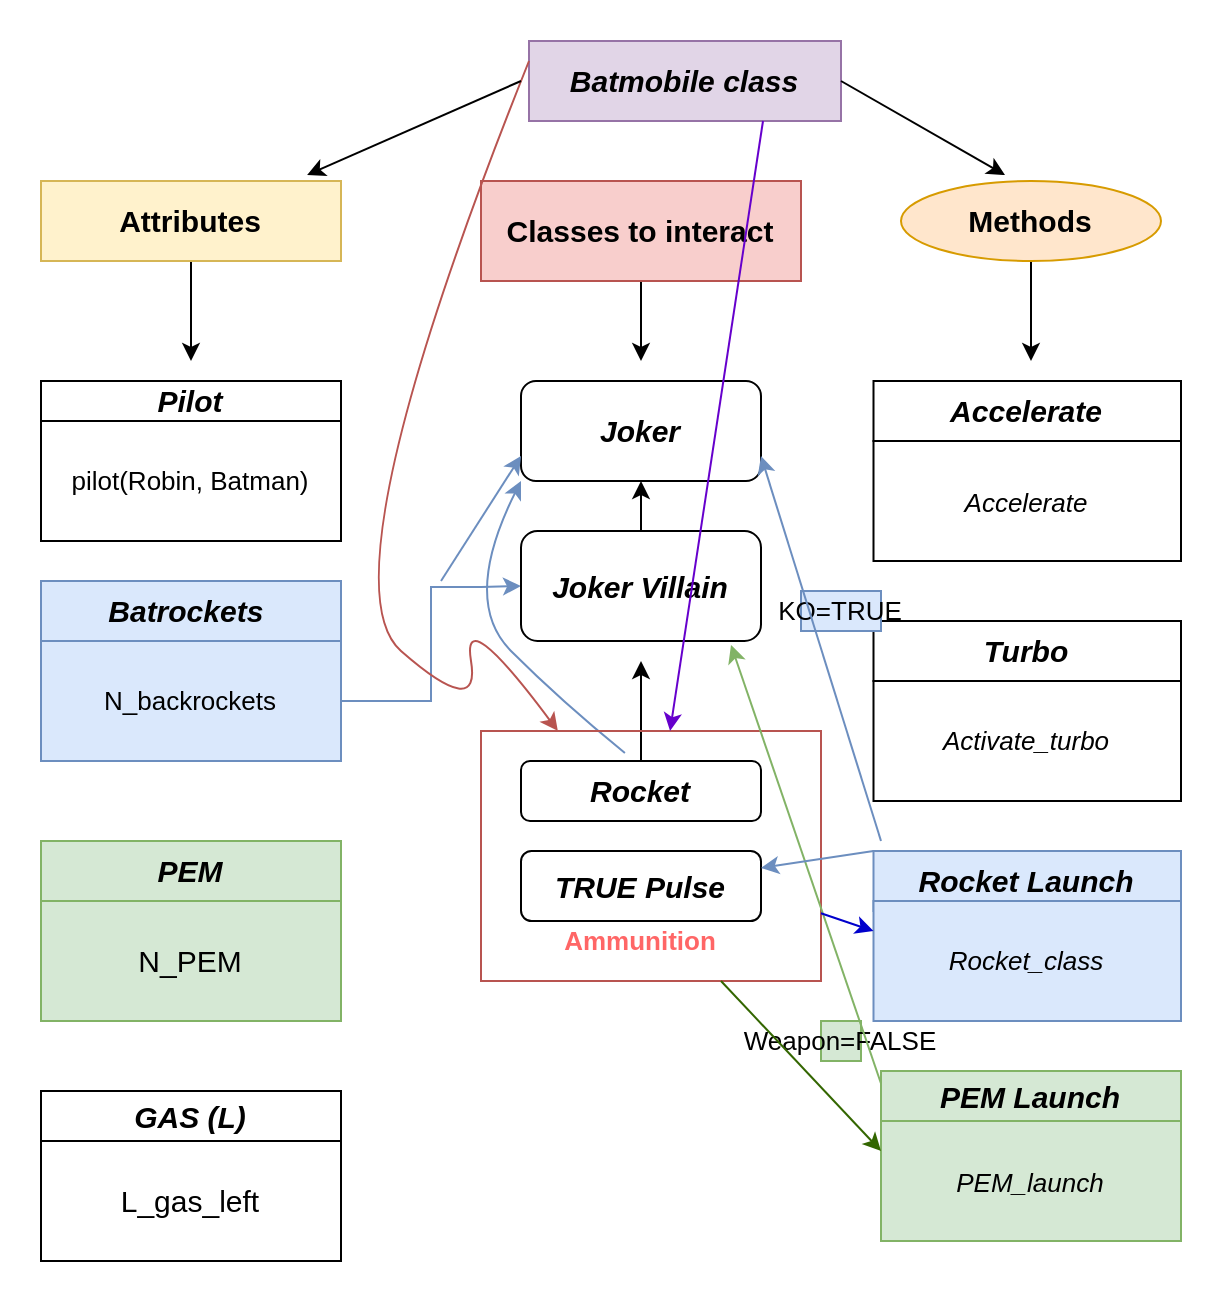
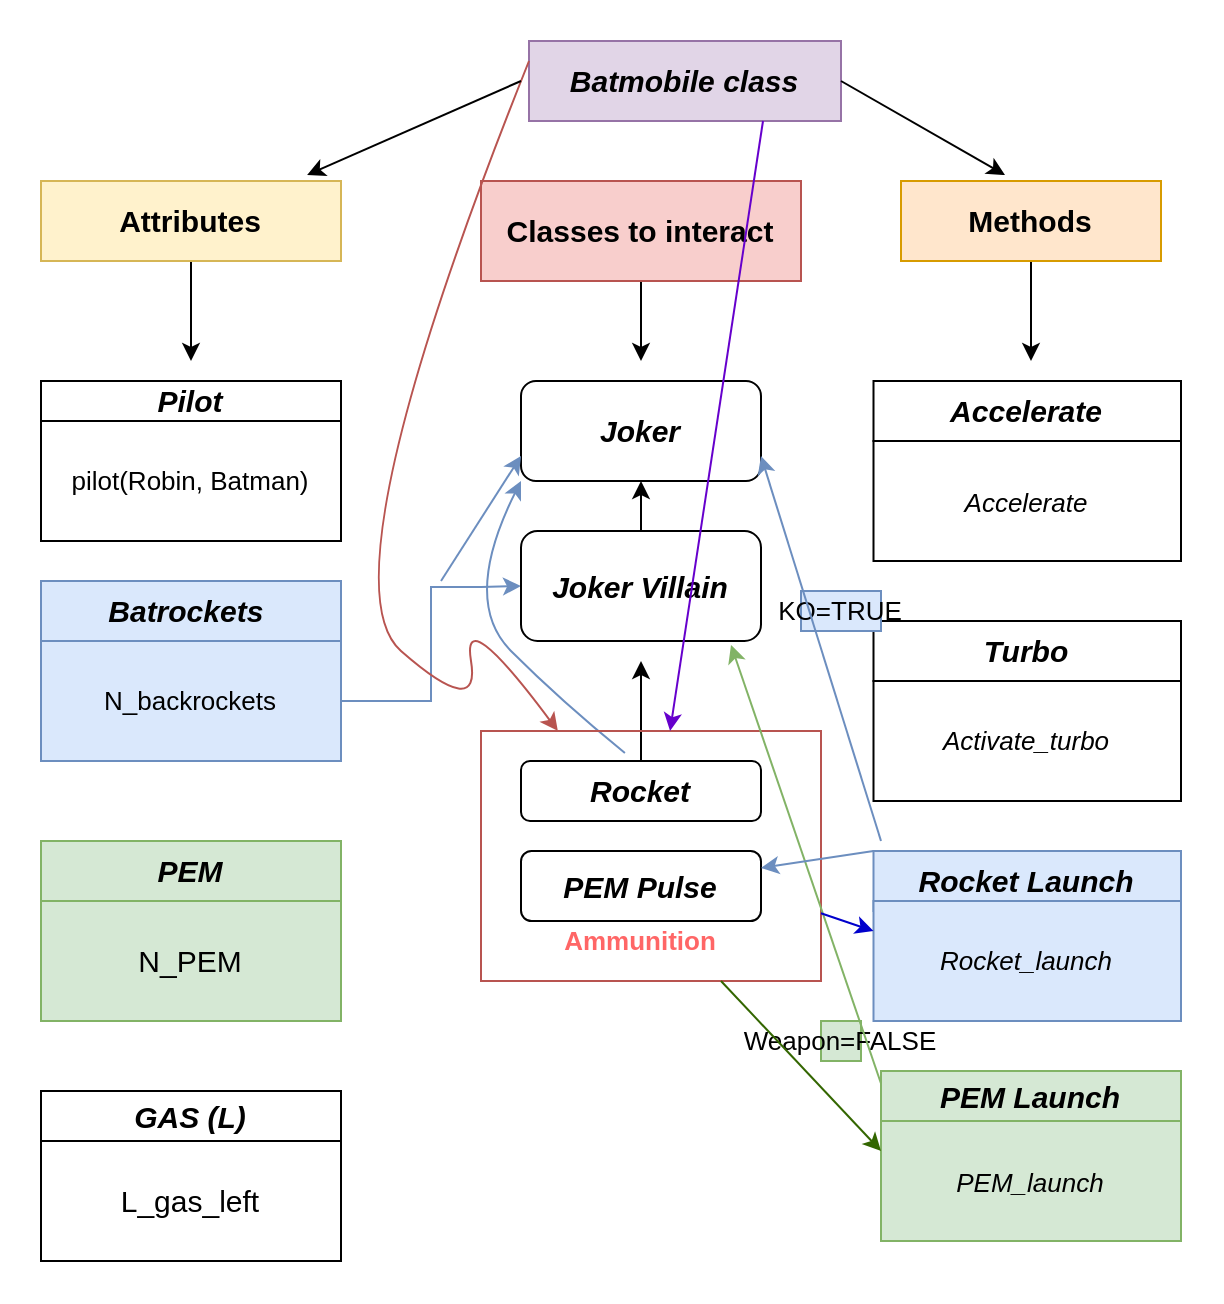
node "Methods": shape ellipse -> rectangle
node "TRUE Pulse": label "TRUE Pulse" -> "PEM Pulse"
node "Rocket_class": label "Rocket_class" -> "Rocket_launch"
